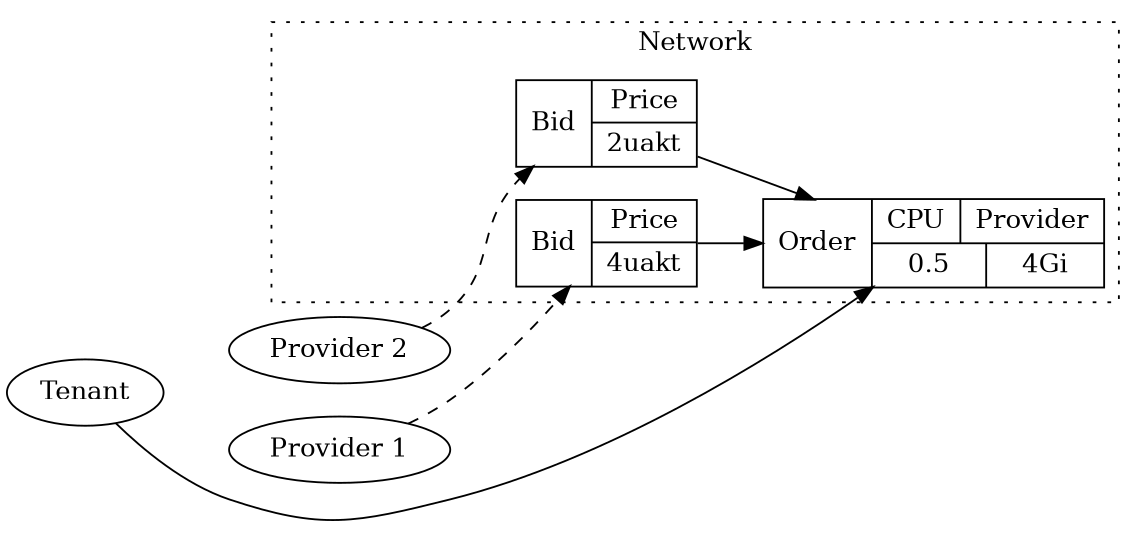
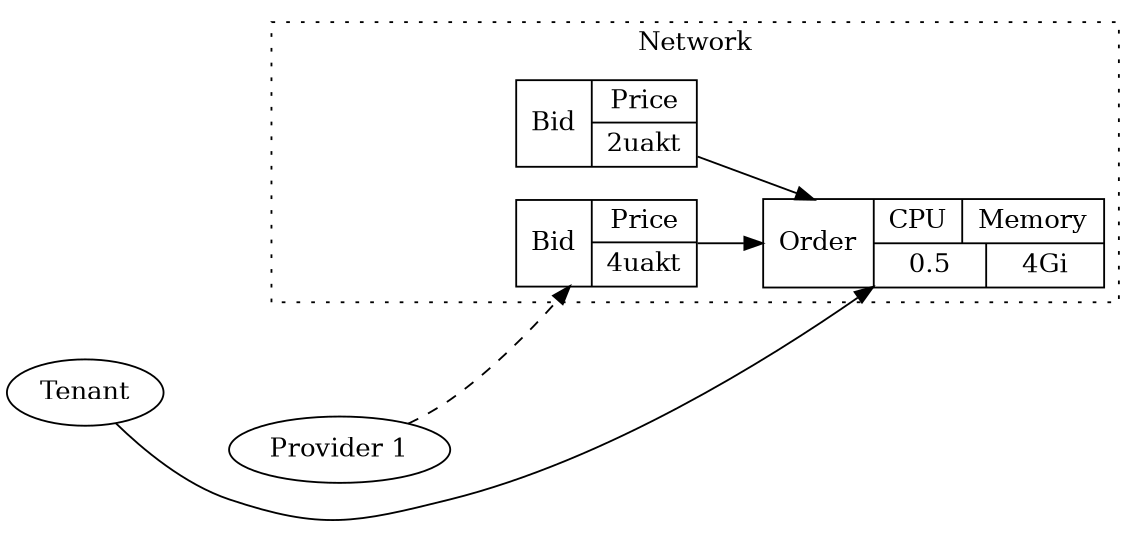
node "Order": text "Provider" -> "Memory"
node "Provider 2": removed
